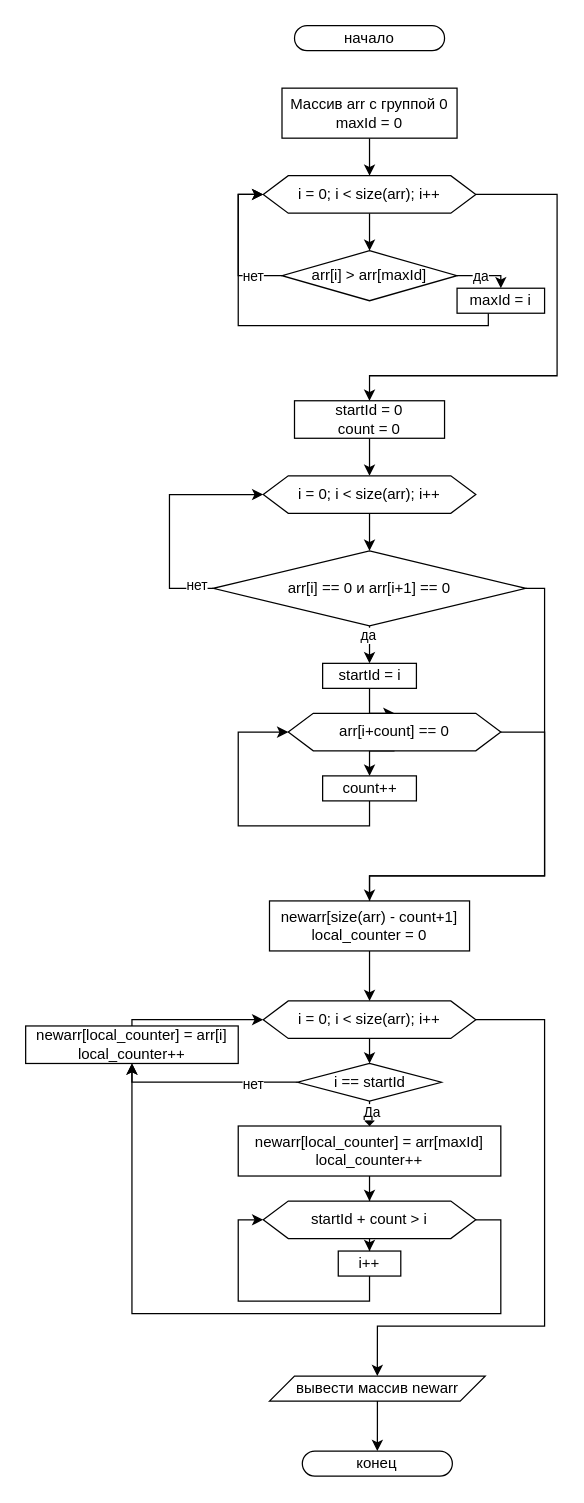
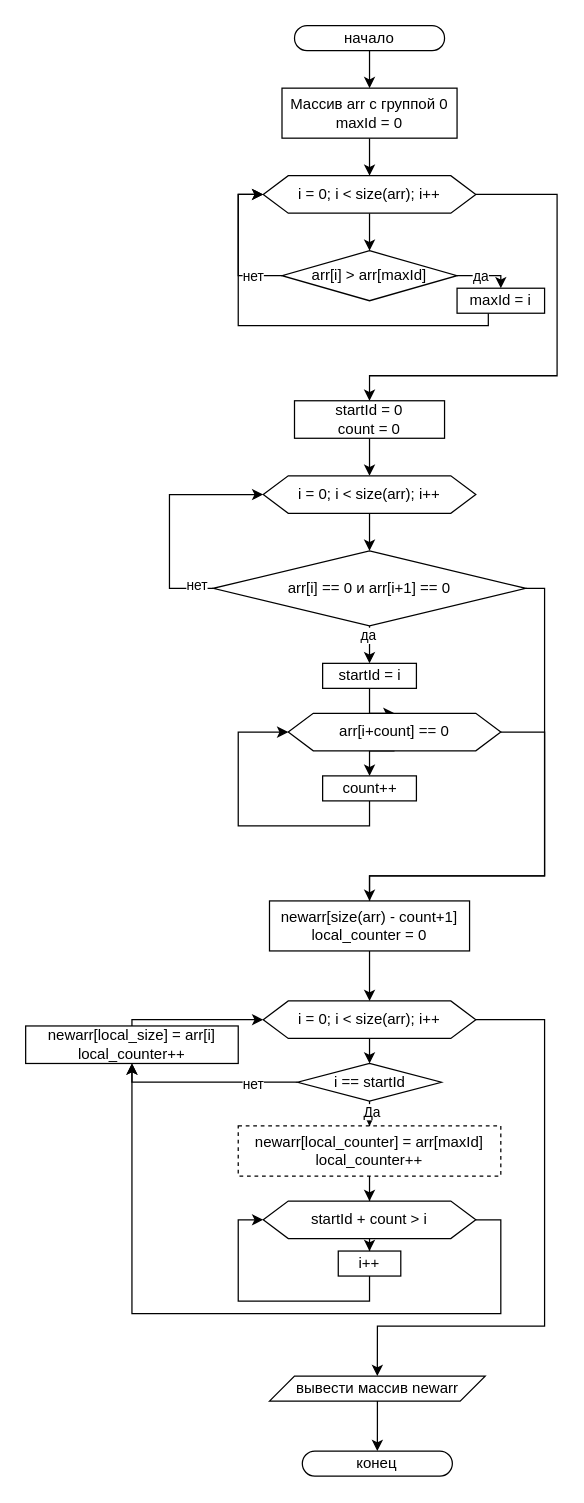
edge "начало" -> "Массив arr с группой 0 maxId = 0": added
node "newarr[local_counter] = arr[i] local_counter++": label "newarr[local_counter] = arr[i] local_counter++" -> "newarr[local_size] = arr[i] local_counter++"
edge "i == startId" -> "newarr[local_counter] = arr[maxId] local_counter++": arrowhead diamond -> classic
node "newarr[local_counter] = arr[maxId] local_counter++": style solid -> dashed
